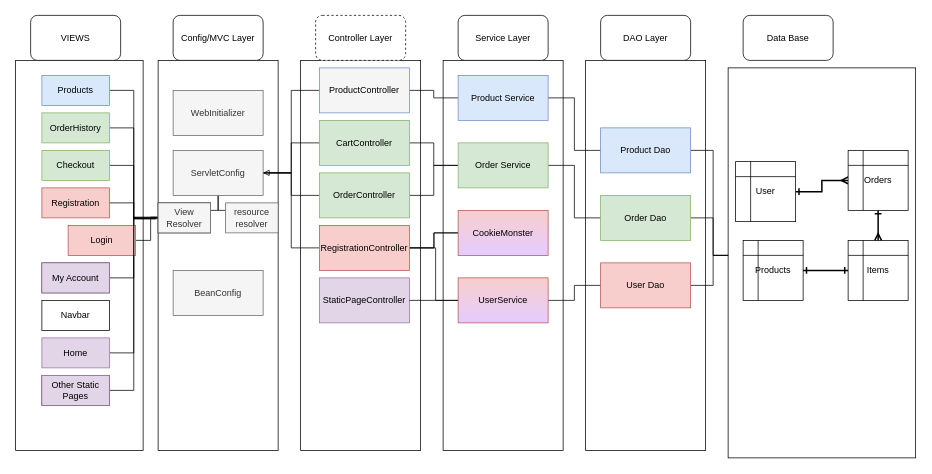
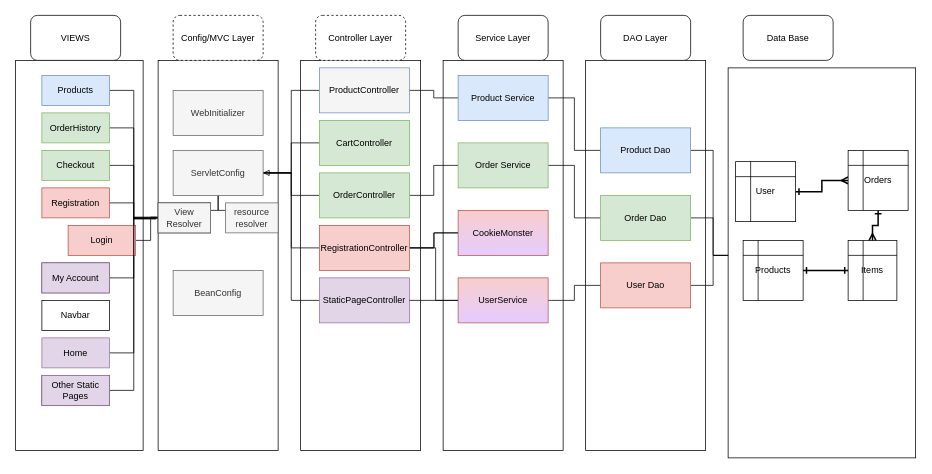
node "Config/MVC Layer": style solid -> dashed
edge "CartController" -- "Order Service": removed
node "Items": size 60x60 -> 49x60
edge "ServletConfig" -- "StaticPageController": added
